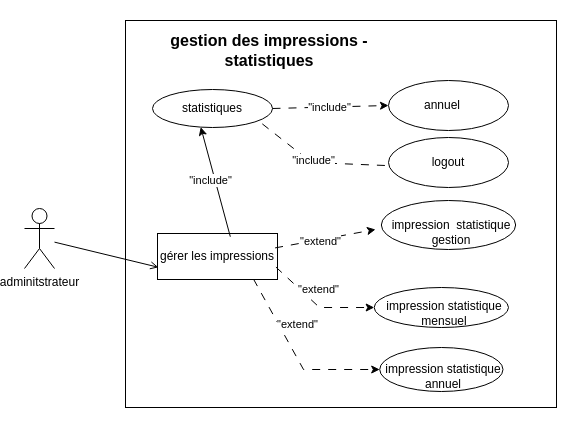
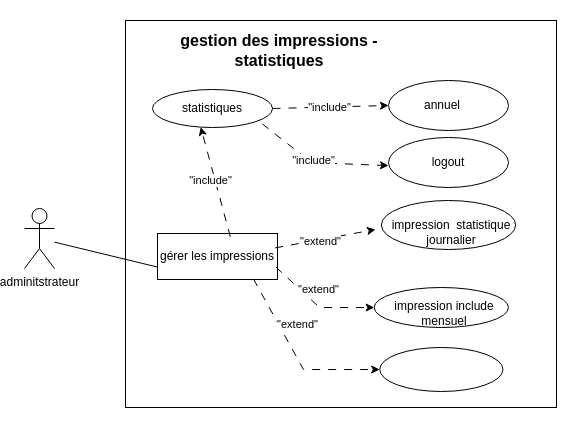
node "gestion des impressions - statistiques": moved (270, 51) -> (280, 51)
edge "statistiques" -- "logout": arrowhead none -> classic
edge "gérer les impressions" -> "statistiques": style solid -> dashed
node "impression statistique gestion": label "impression statistique gestion" -> "impression statistique journalier"
edge "adminitstrateur" -> "gérer les impressions": arrowhead open -> none
node "impression statistique mensuel": label "impression statistique mensuel" -> "impression include mensuel"
node "impression statistique annuel": removed
